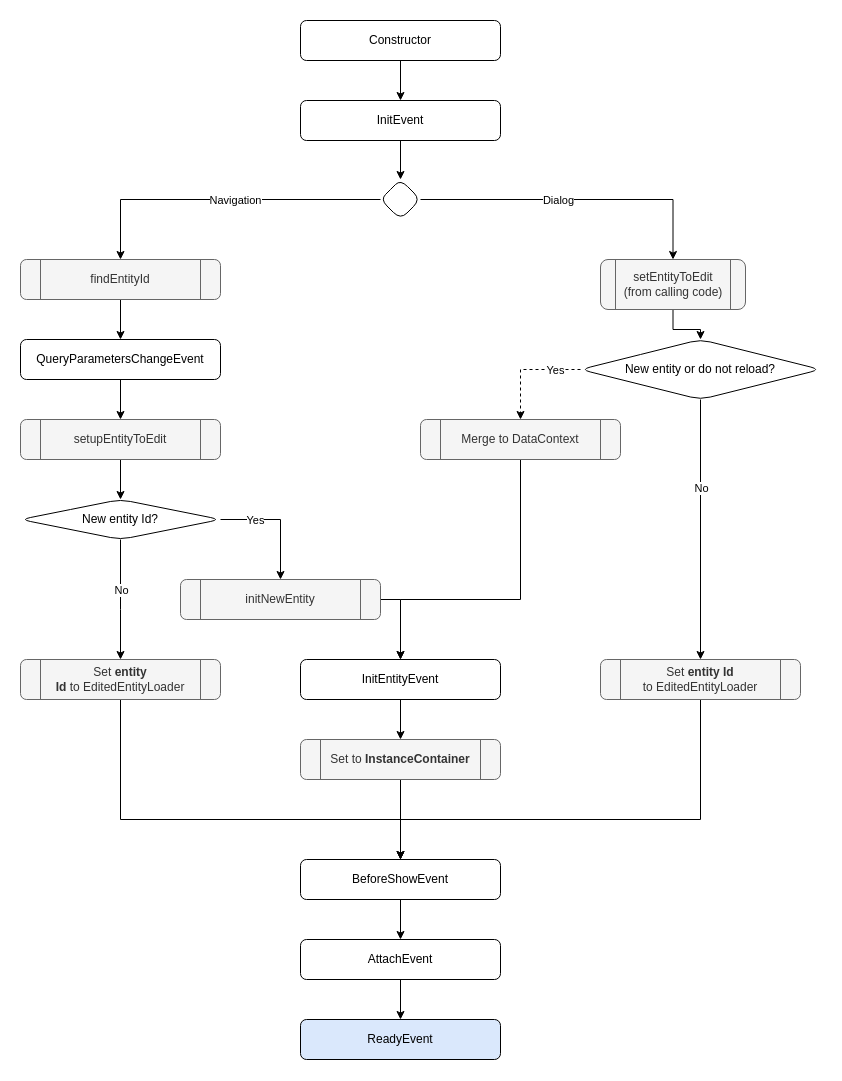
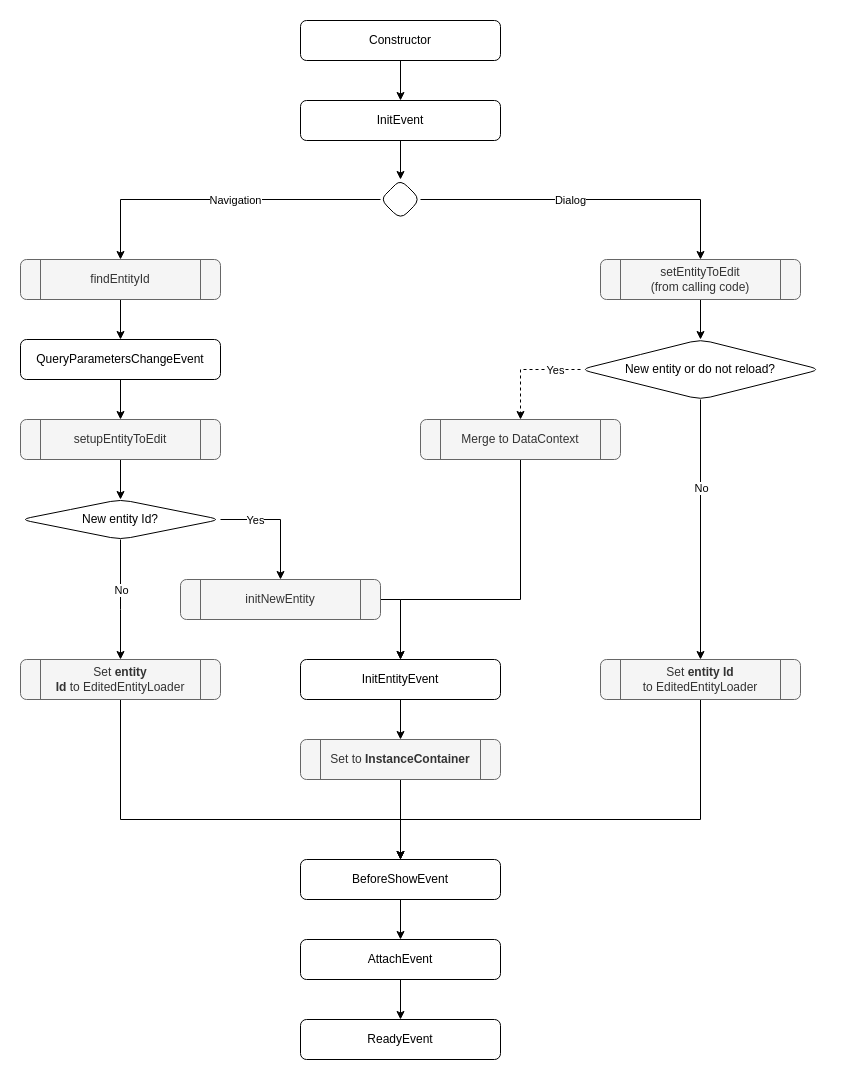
node "setEntityToEdit (from calling code)": size 145x50 -> 200x40
node "ReadyEvent": fillcolor #dae8fc -> #ffffff
